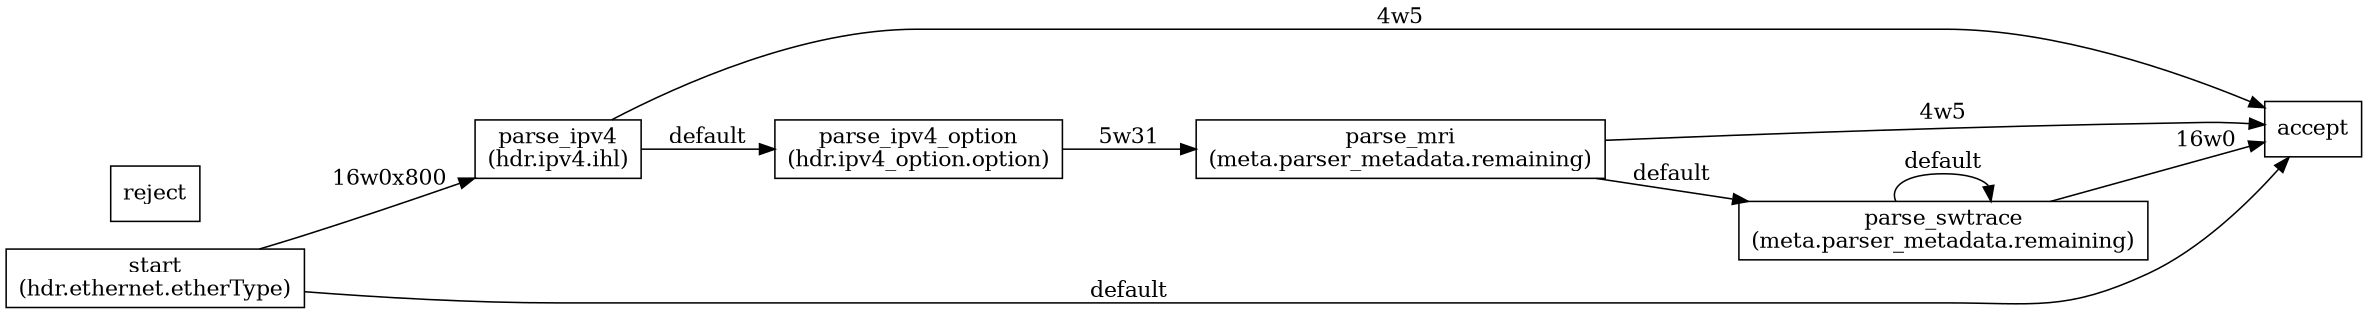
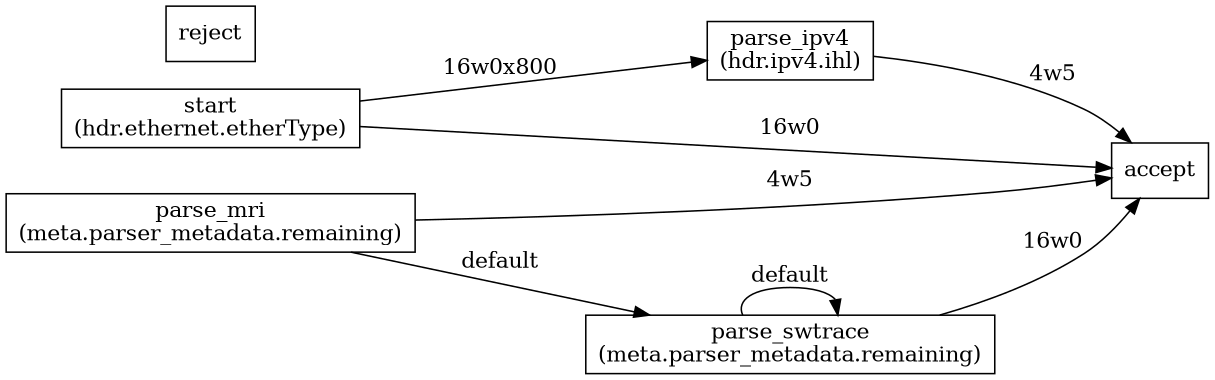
node "parse_ipv4_option (hdr.ipv4_option.option)": removed
edge "start (hdr.ethernet.etherType)" -> "accept": label "default" -> "16w0"
